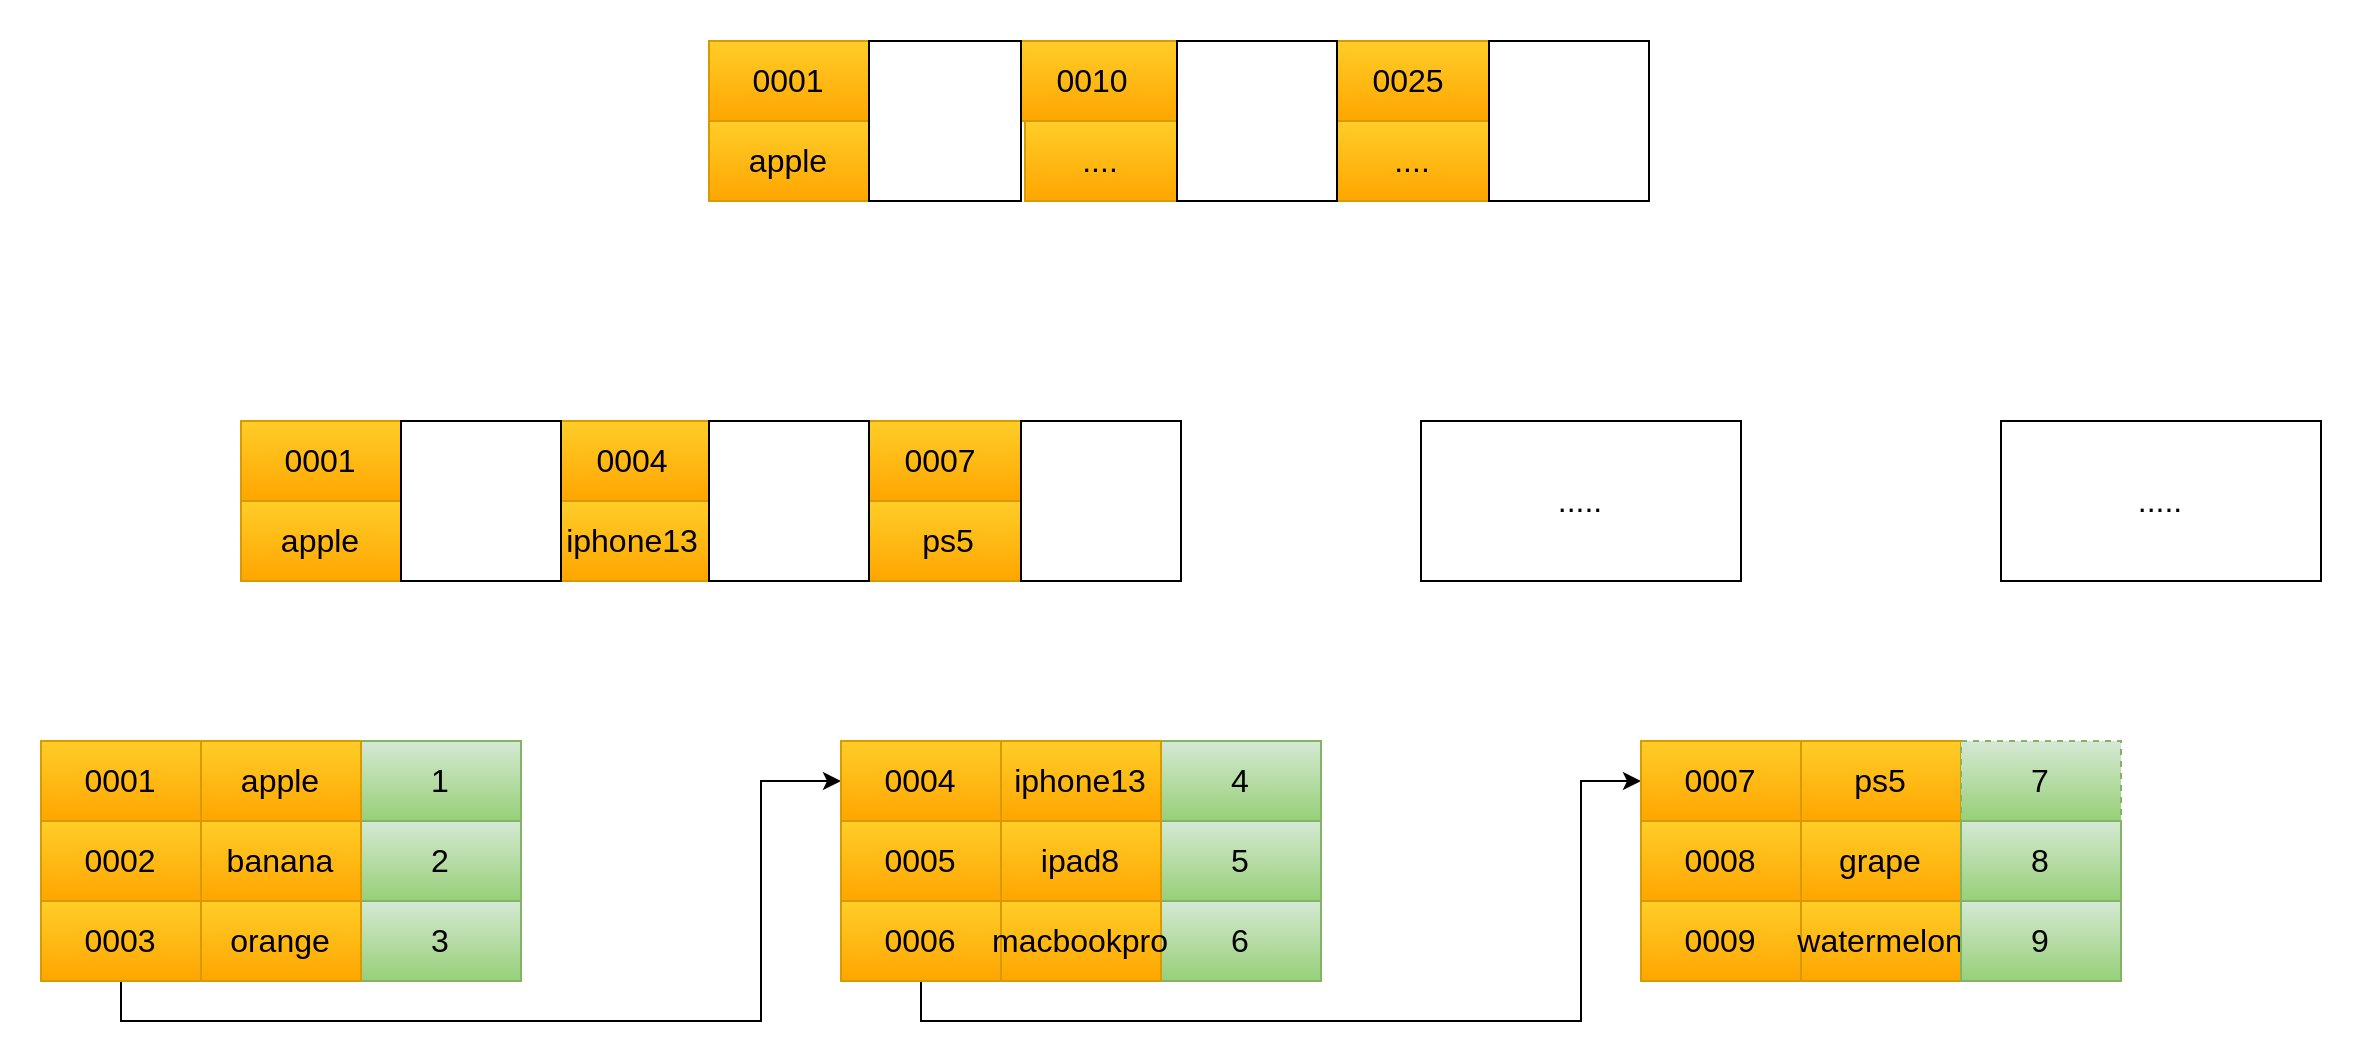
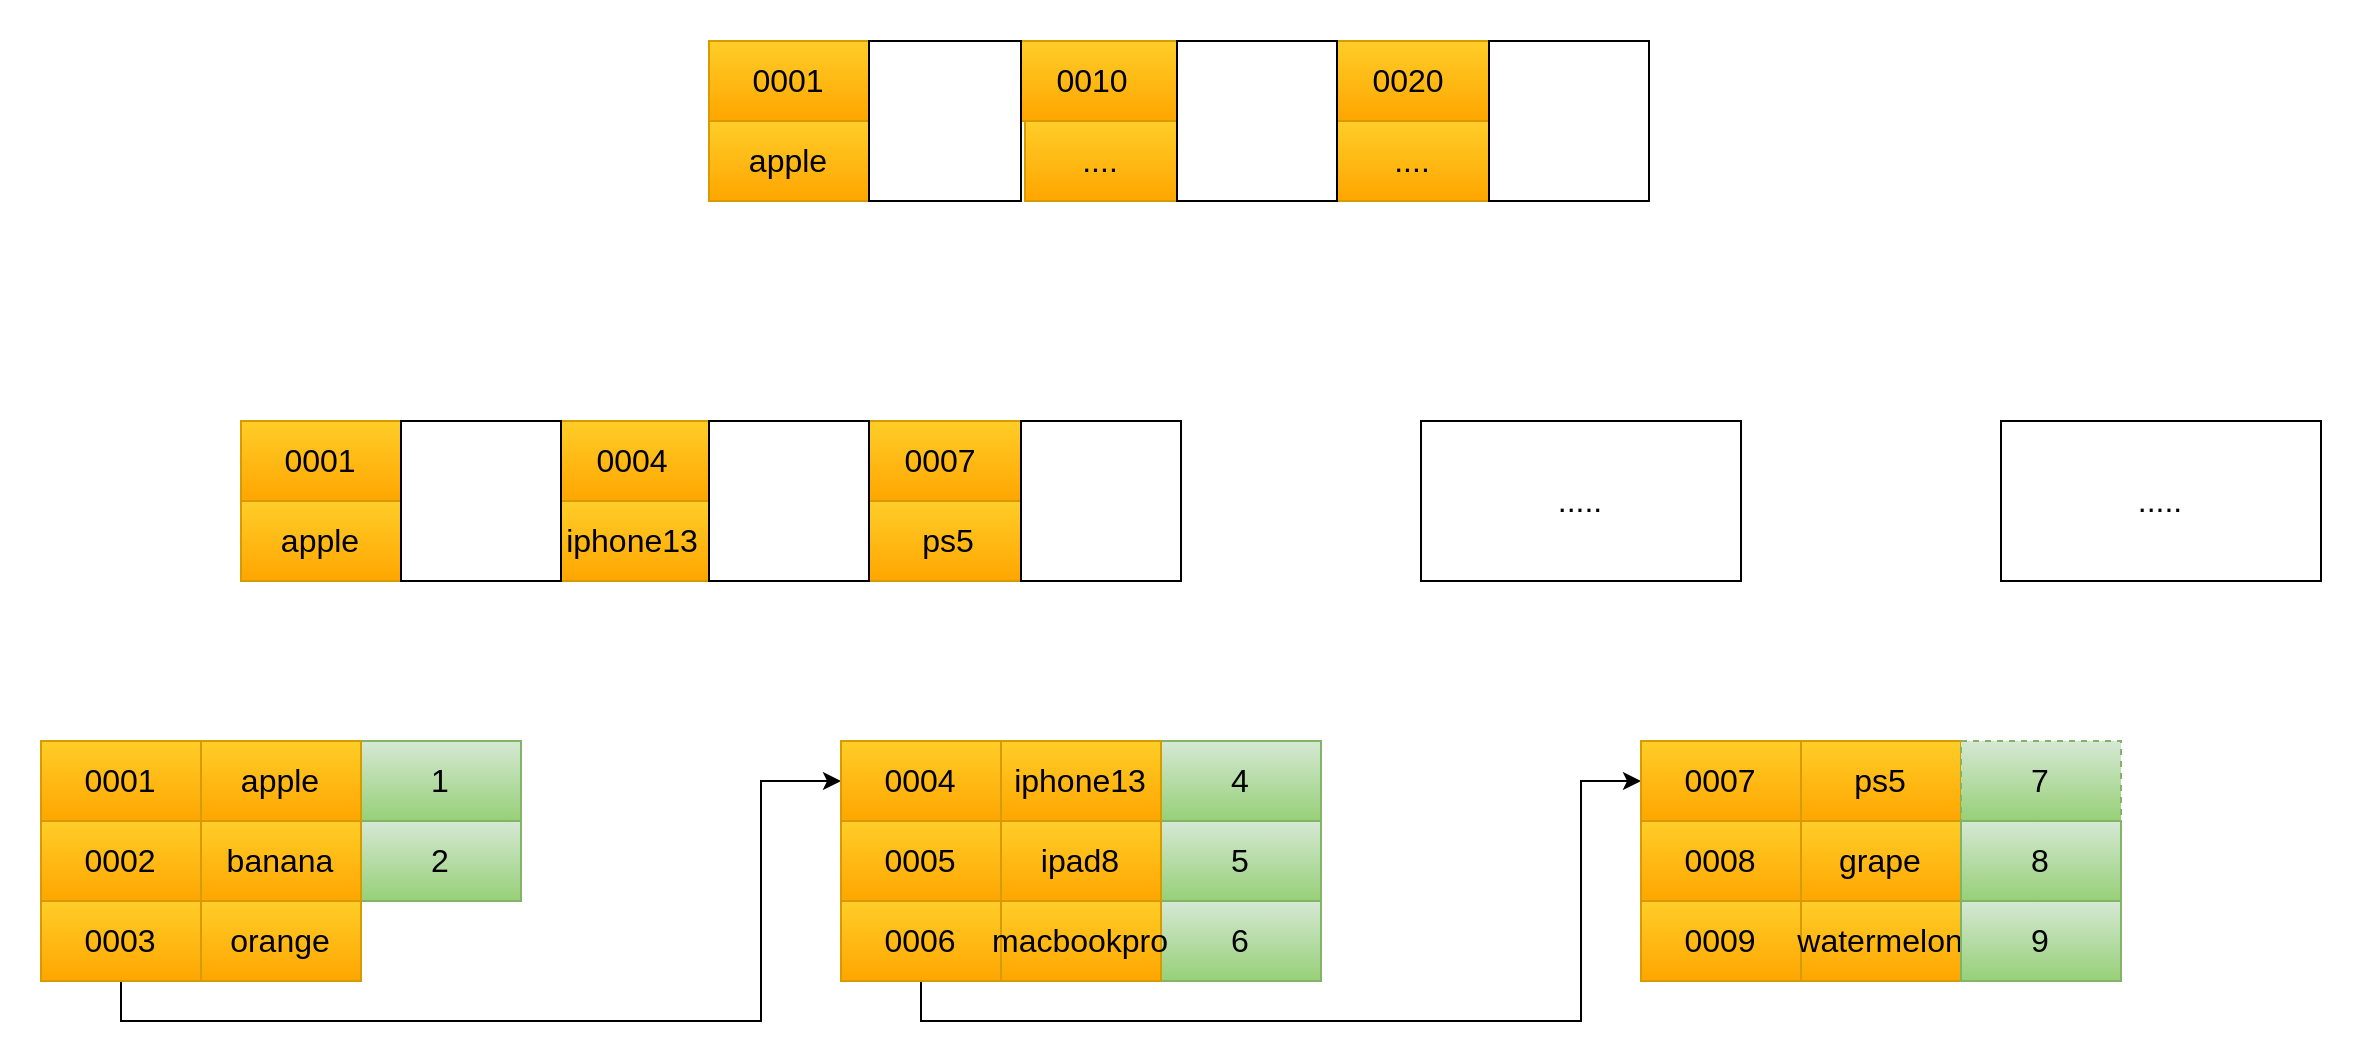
node "0025": label "0025" -> "0020"
node "3": removed
